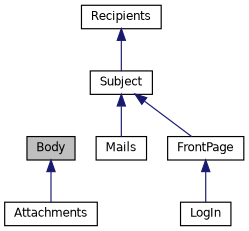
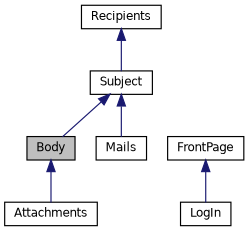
edge "FrontPage" -> "Subject": now "Body" -> "Subject"
